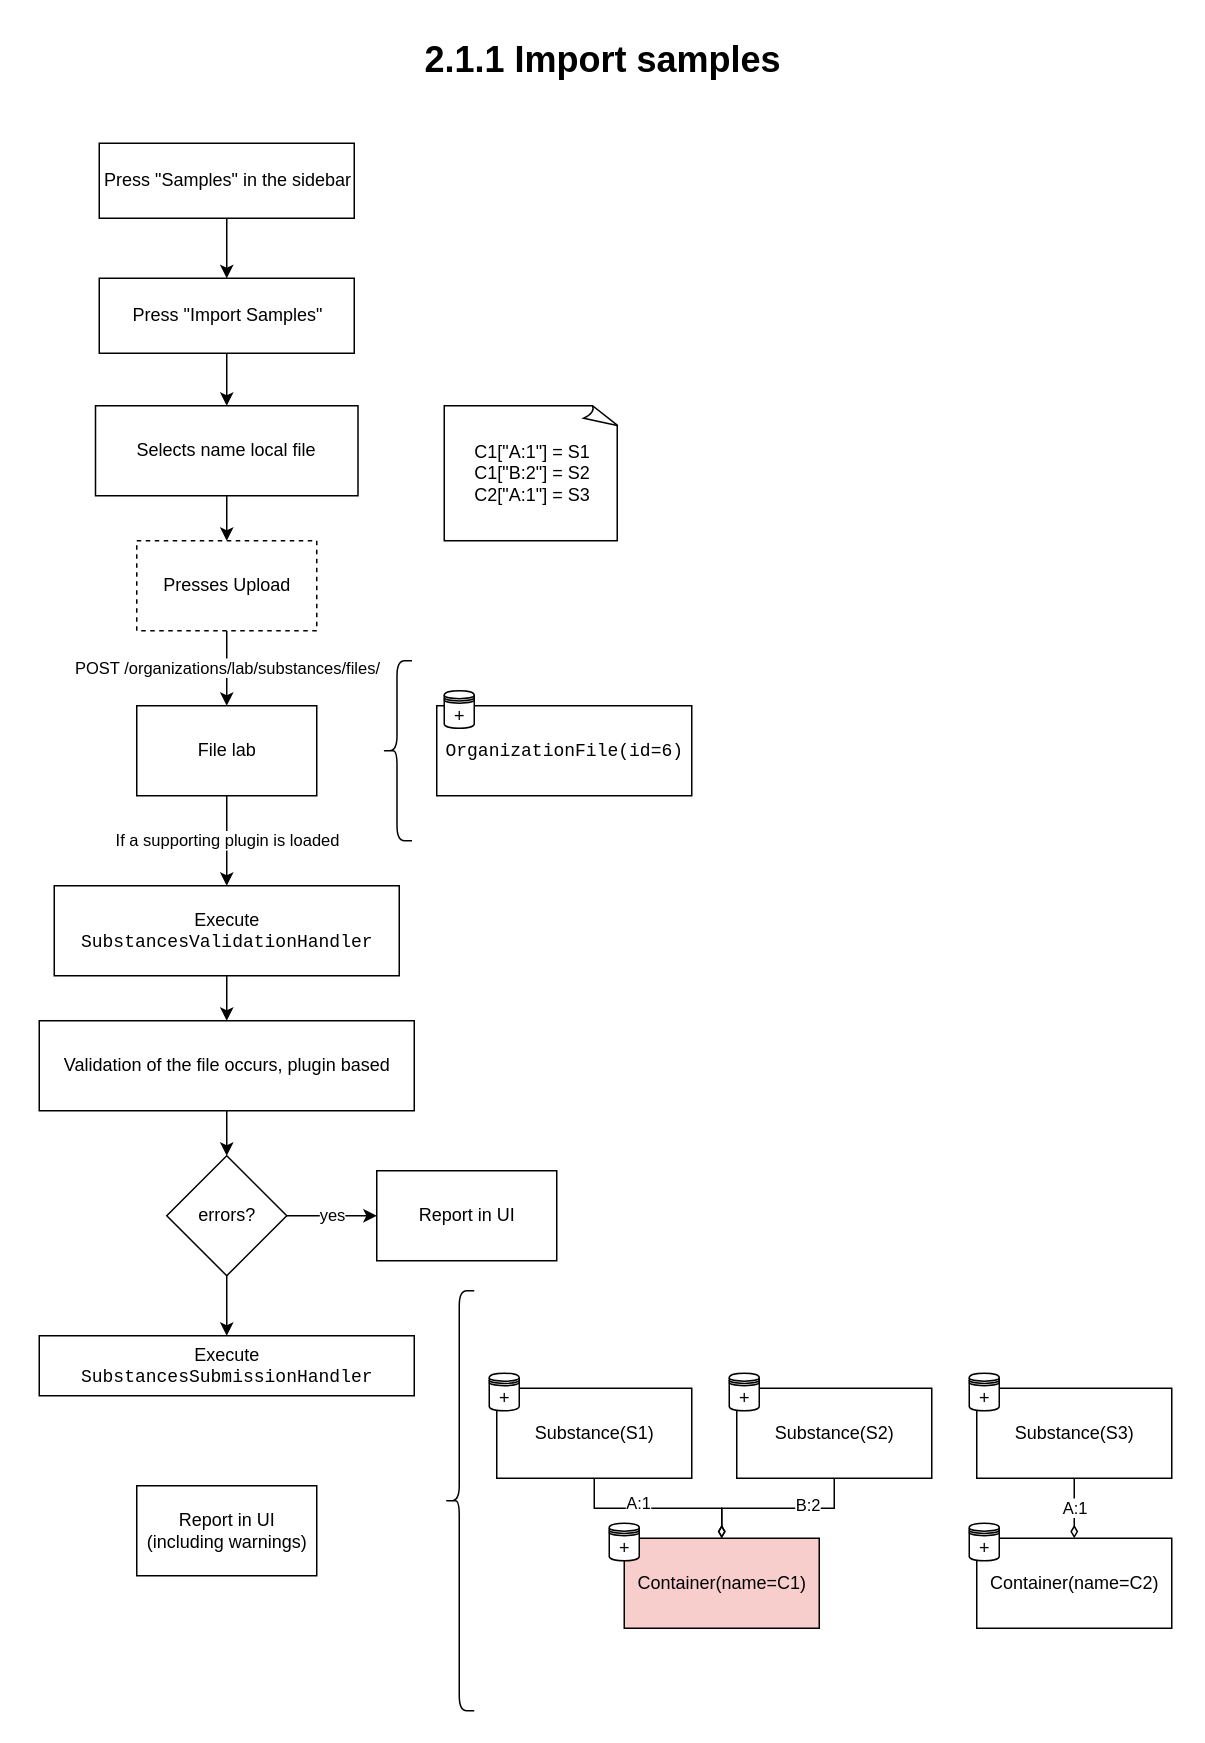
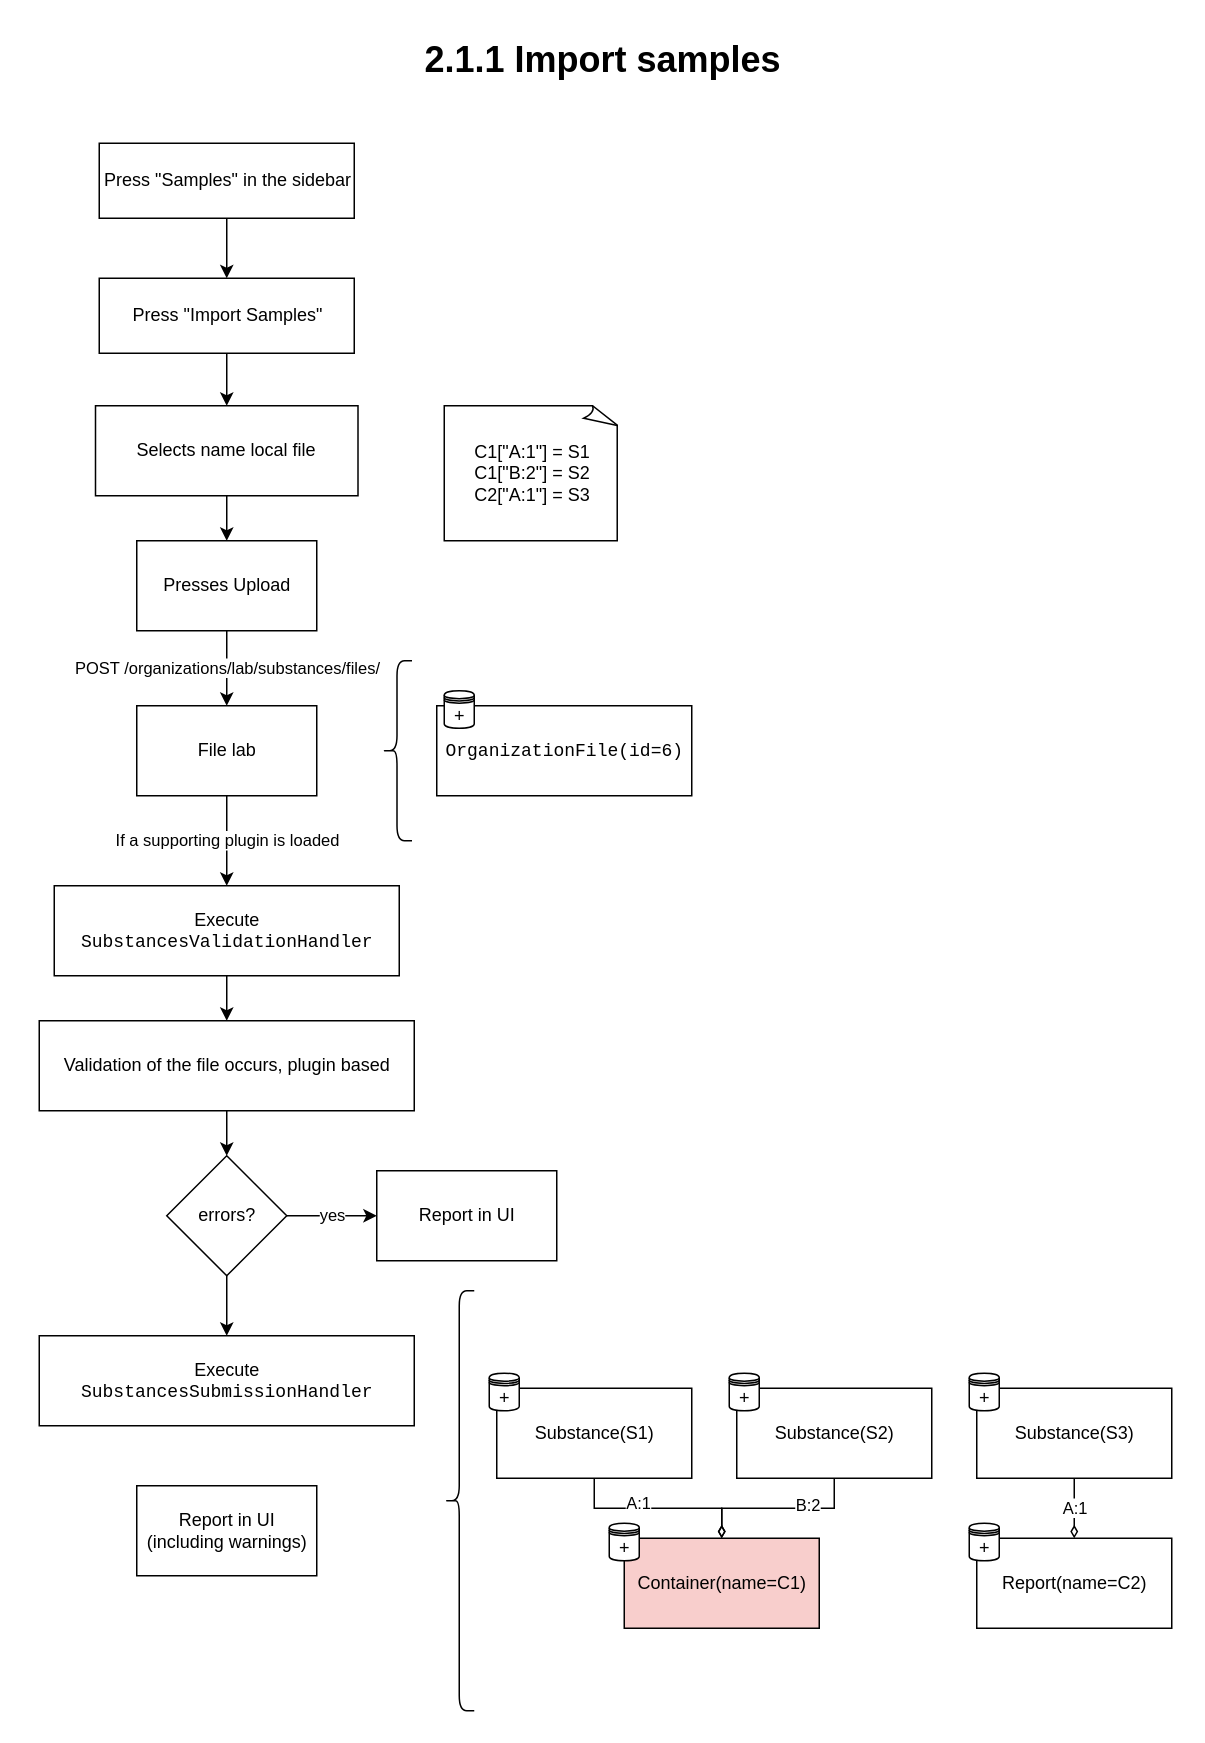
node "Presses Upload": style dashed -> solid
node "Execute SubstancesSubmissionHandler": size 375x60 -> 375x90
node "Container(name=C2)": label "Container(name=C2)" -> "Report(name=C2)"
